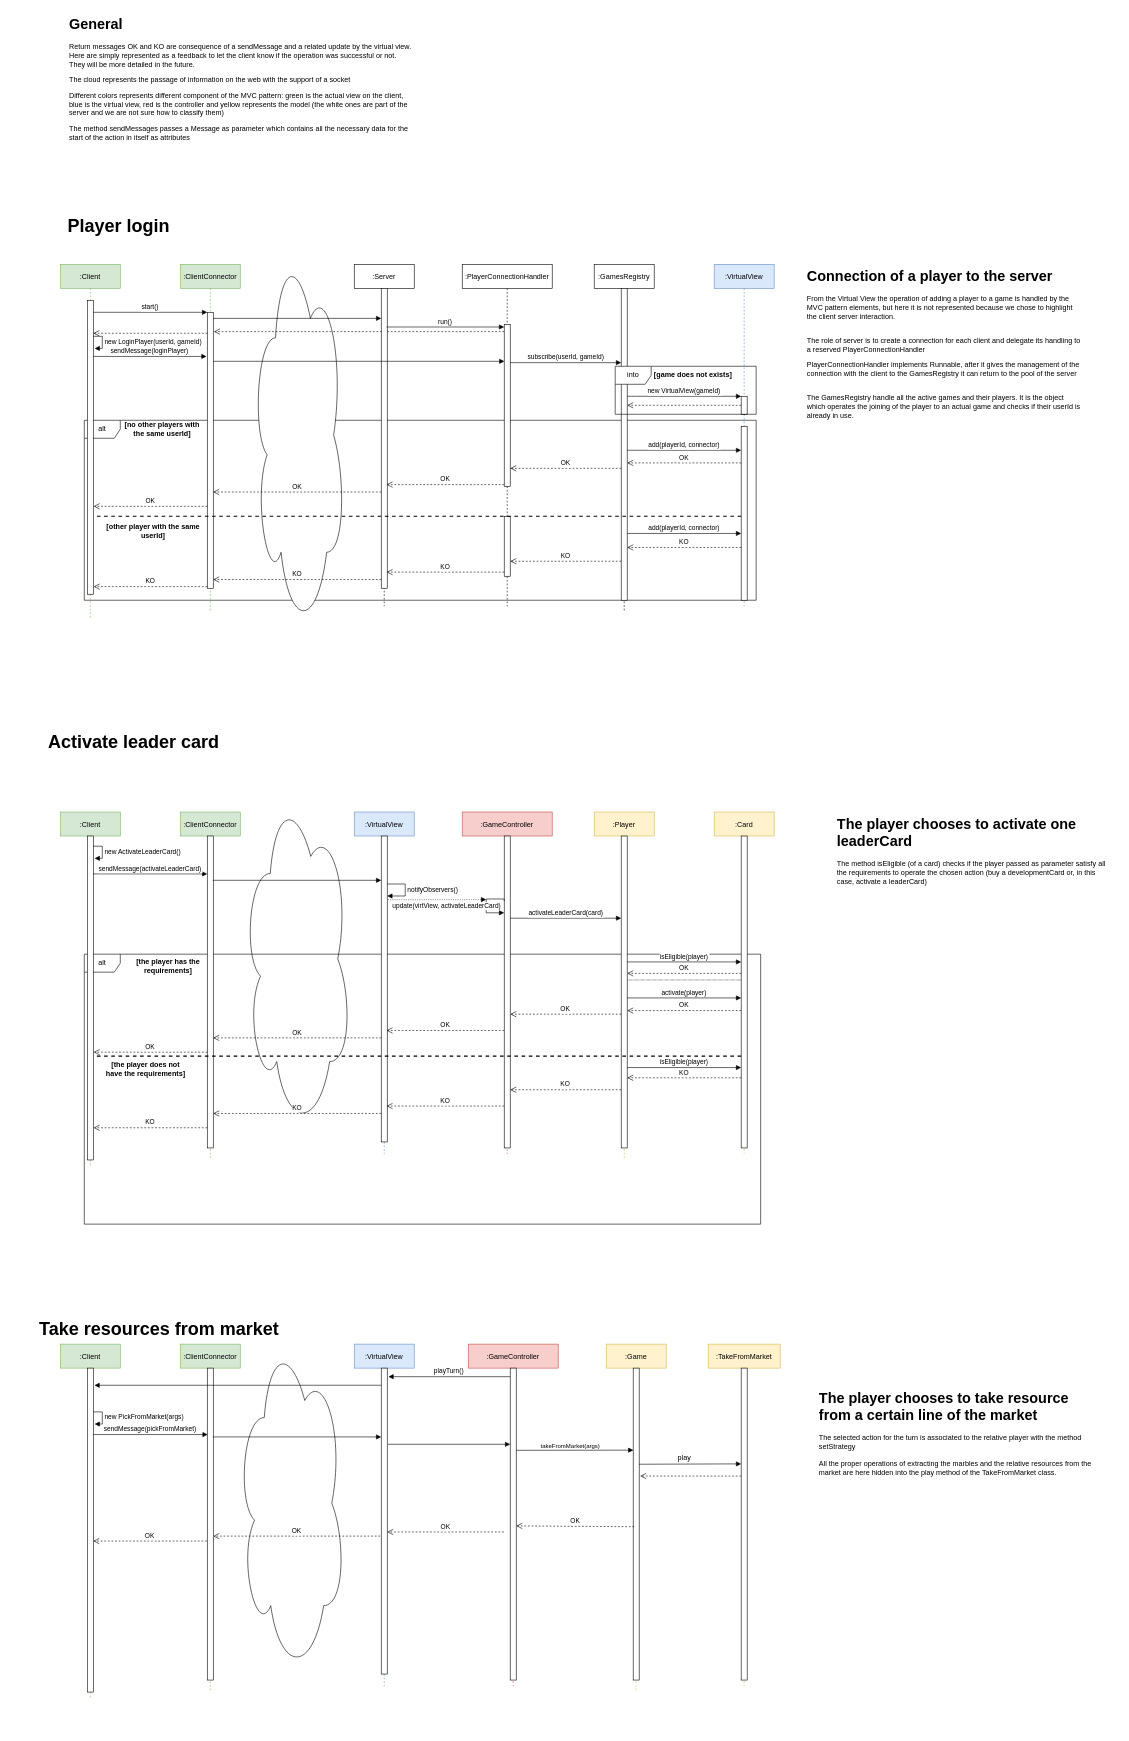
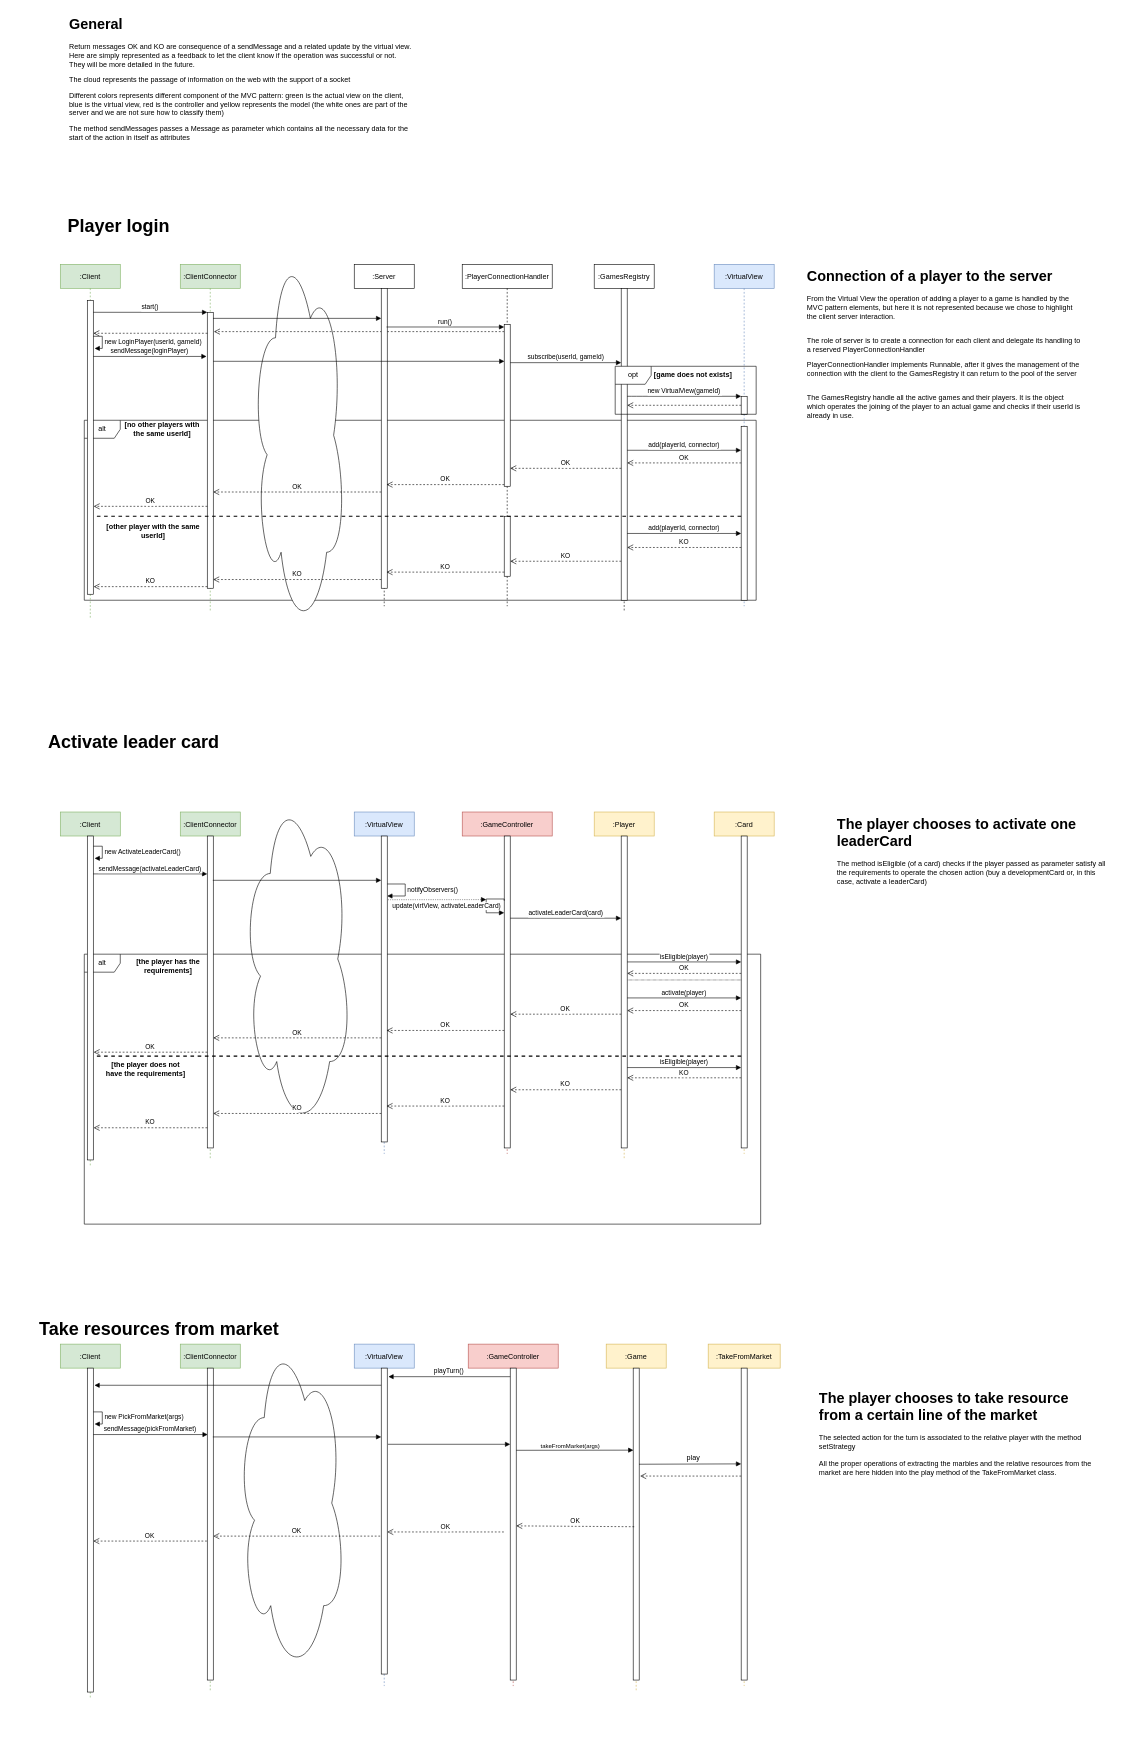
node "into": label "into" -> "opt"
node "play": moved (684, 1458) -> (693, 1458)
